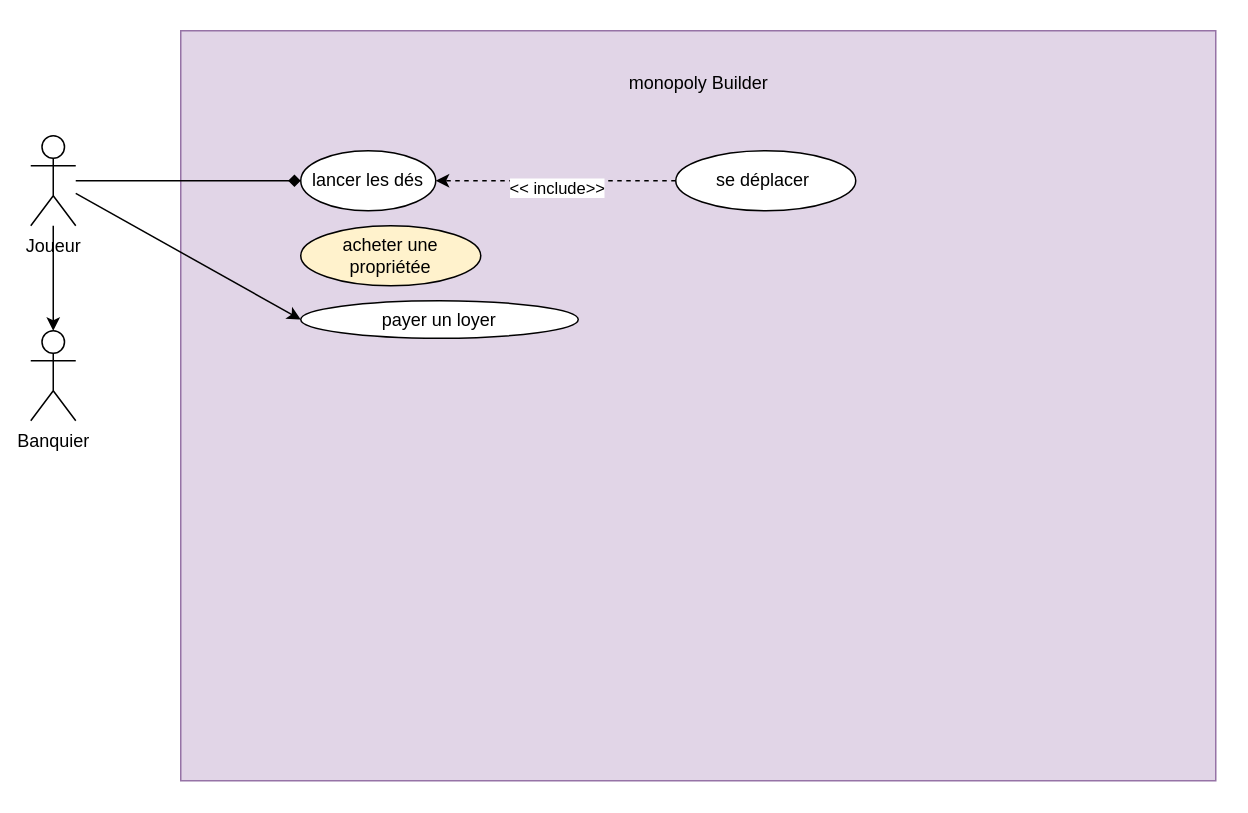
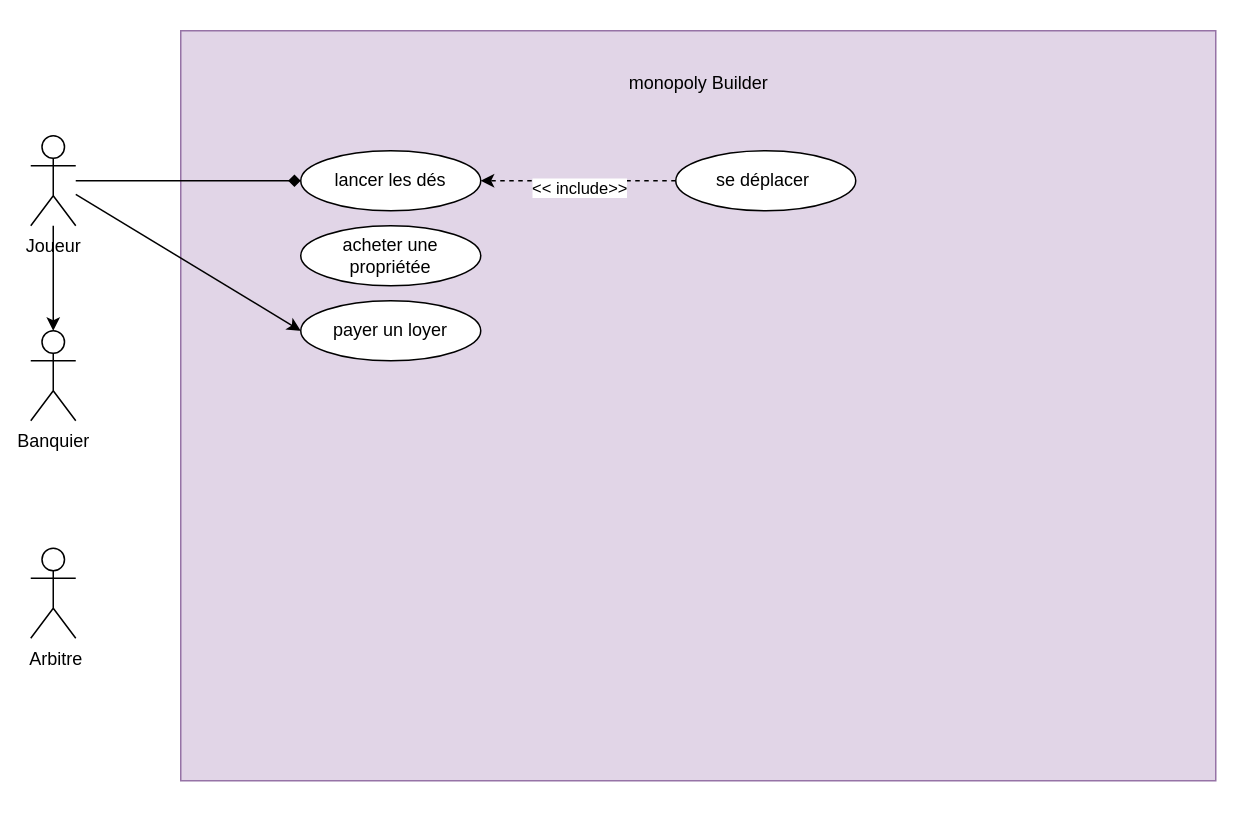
node "lancer les dés": size 135x60 -> 180x60
node "acheter une propriétée": fillcolor #fff2cc -> #ffffff
node "payer un loyer": size 278x38 -> 180x60
node "Arbitre": added
